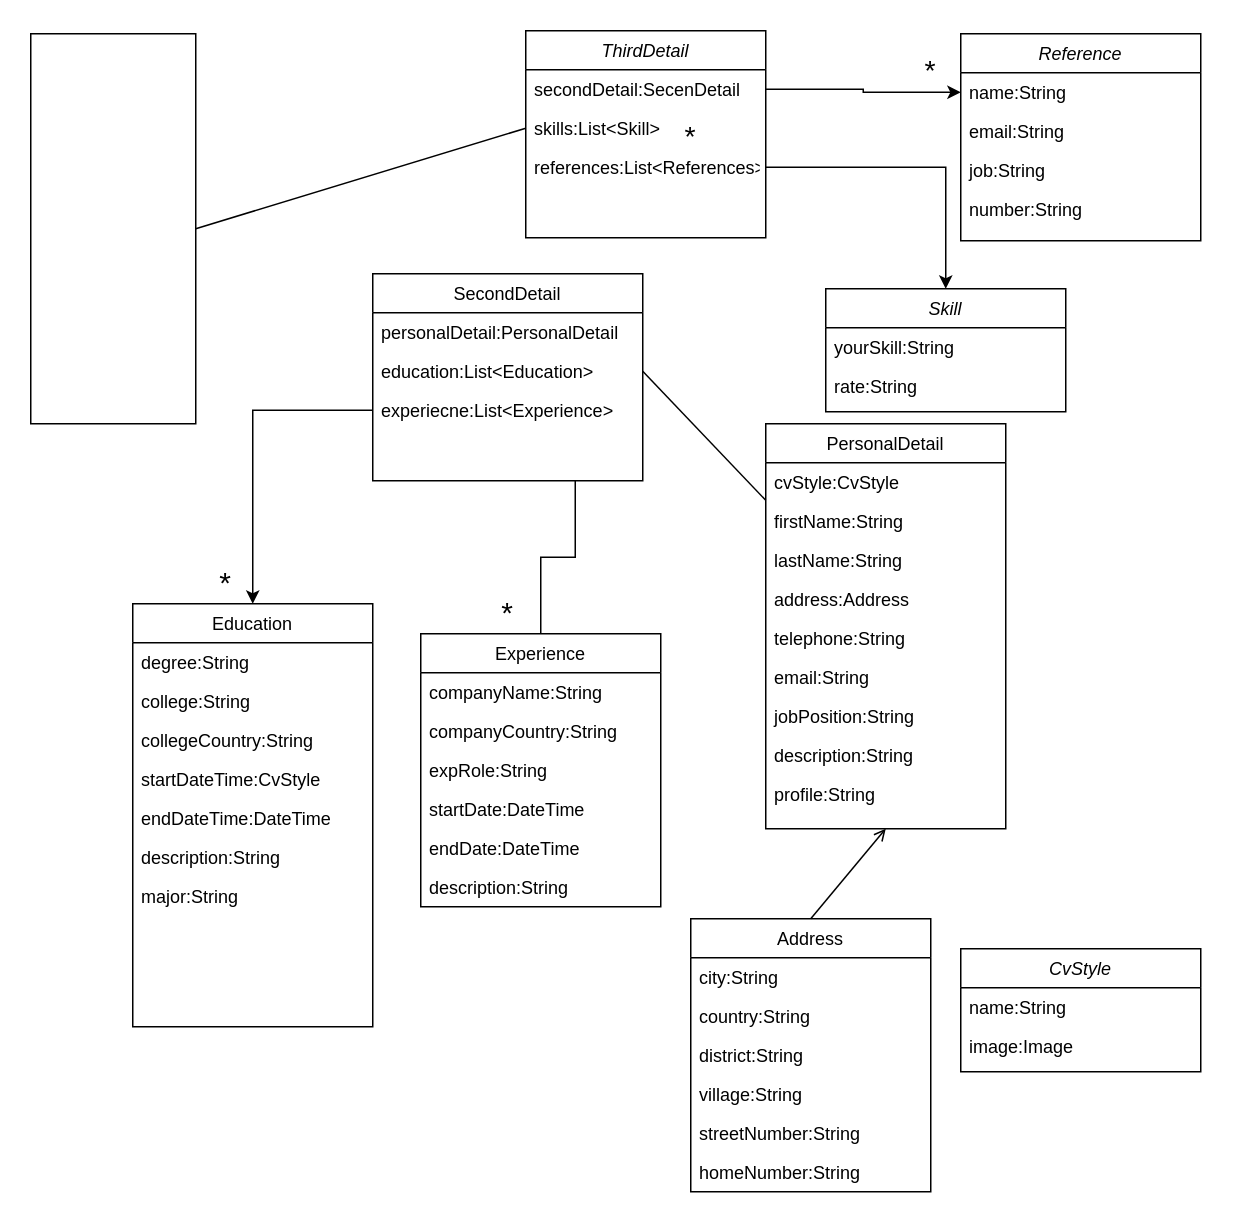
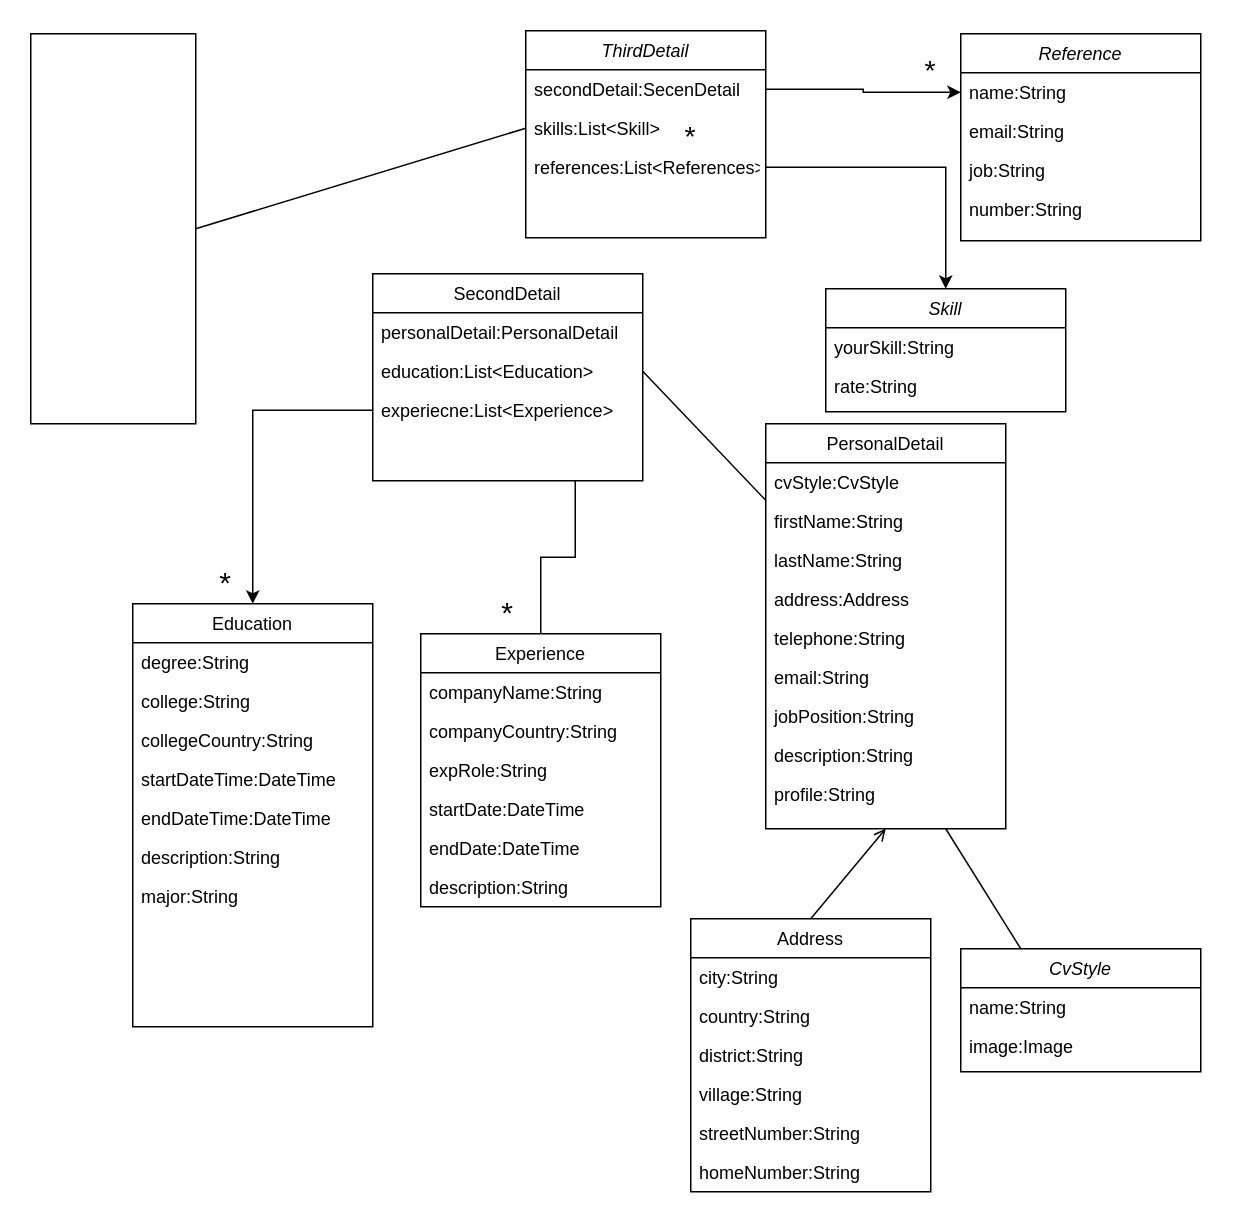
node "startDateTime:CvStyle": label "startDateTime:CvStyle" -> "startDateTime:DateTime"
edge "PersonalDetail" -- "CvStyle": added
